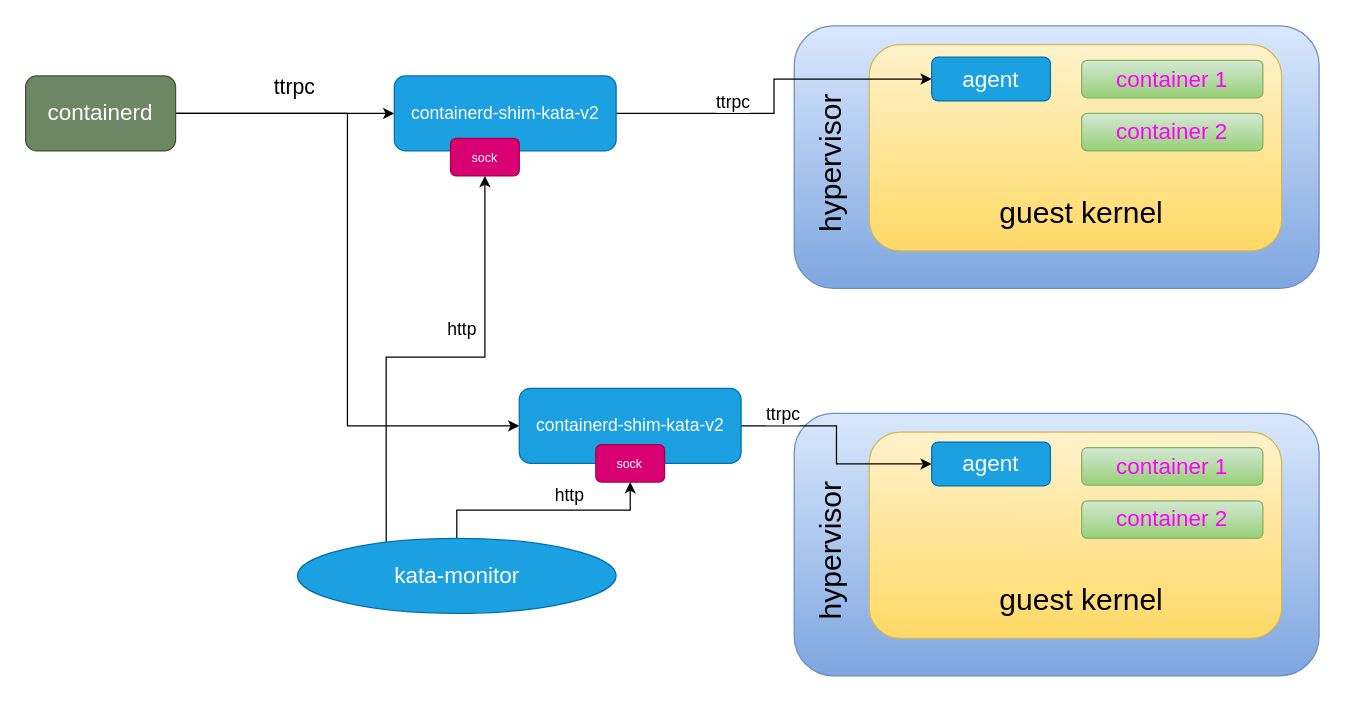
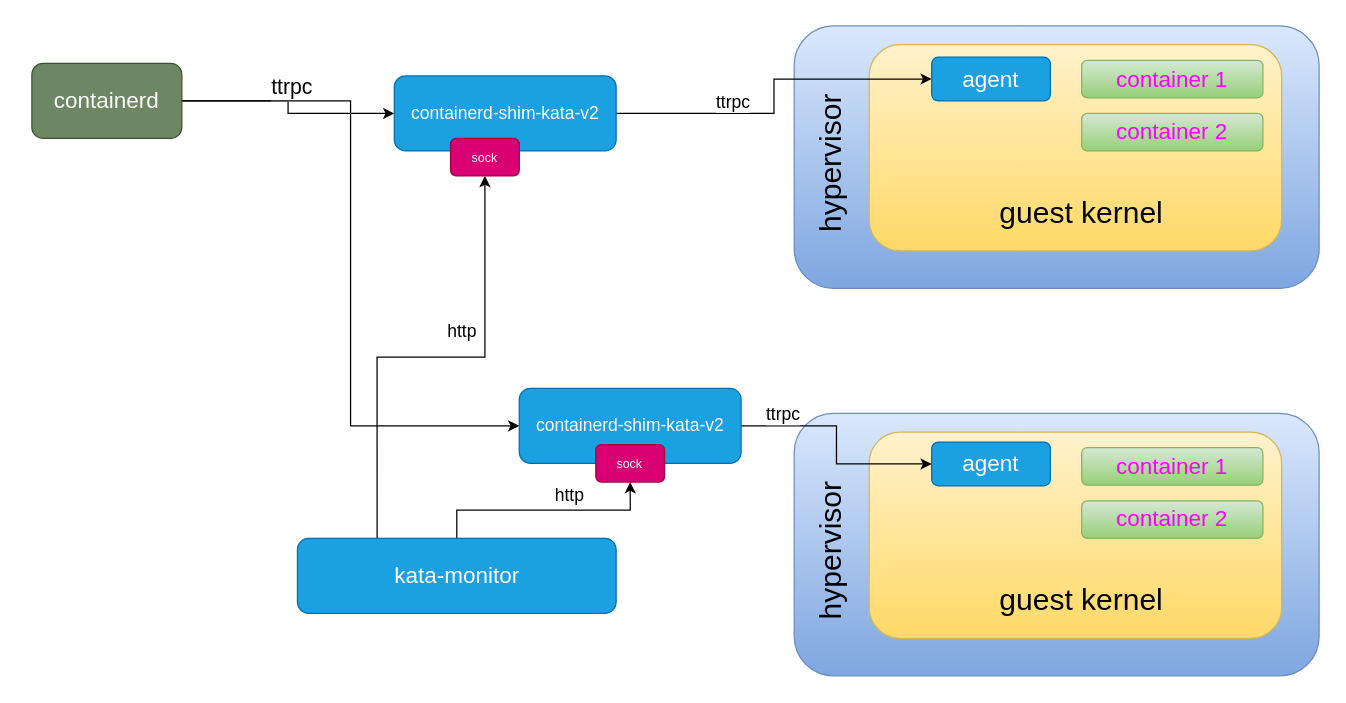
node "containerd": moved (101, 113) -> (107, 101)
node "kata-monitor": shape ellipse -> rounded rectangle
